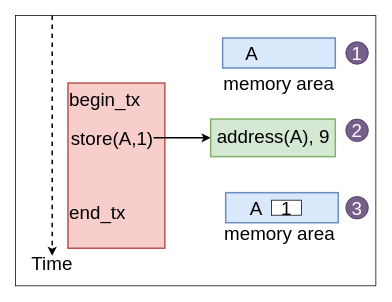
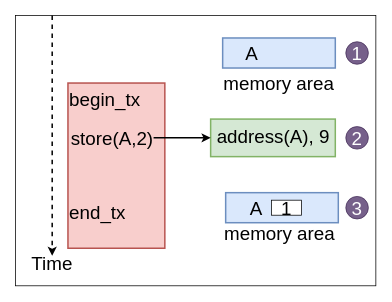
node "2": moved (357, 130) -> (357, 138)
node "store(A,1)": label "store(A,1)" -> "store(A,2)"
